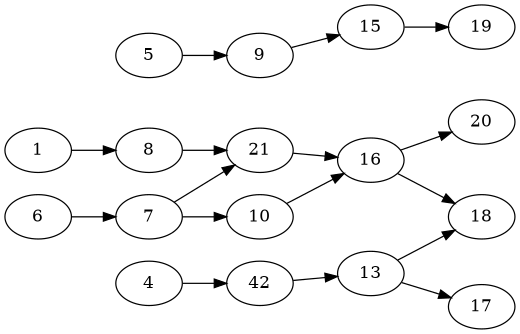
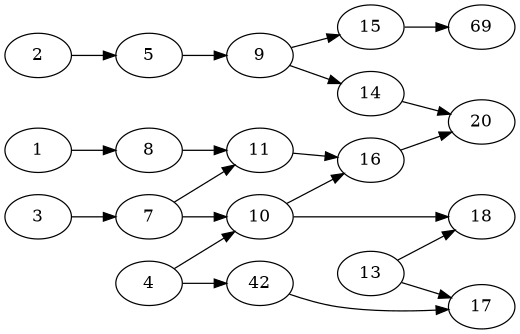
node "19": label "19" -> "69"
node "2": added
node "14": added
node "21": label "21" -> "11"
edge "16" -> "18": now "10" -> "18"
node "6": label "6" -> "3"
edge "4" -> "10": added
edge "42" -> "13": now "42" -> "17"
